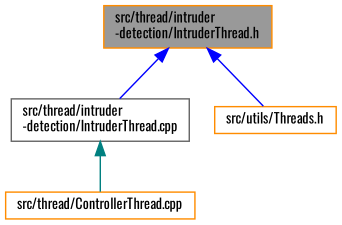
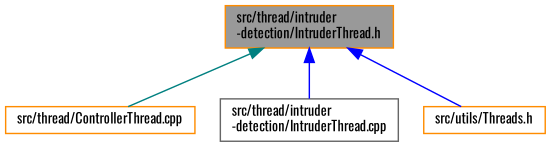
edge "src/thread/ControllerThread.cpp" -> "src/thread/intruder -detection/IntruderThread.cpp": now "src/thread/ControllerThread.cpp" -> "src/thread/intruder -detection/IntruderThread.h"
